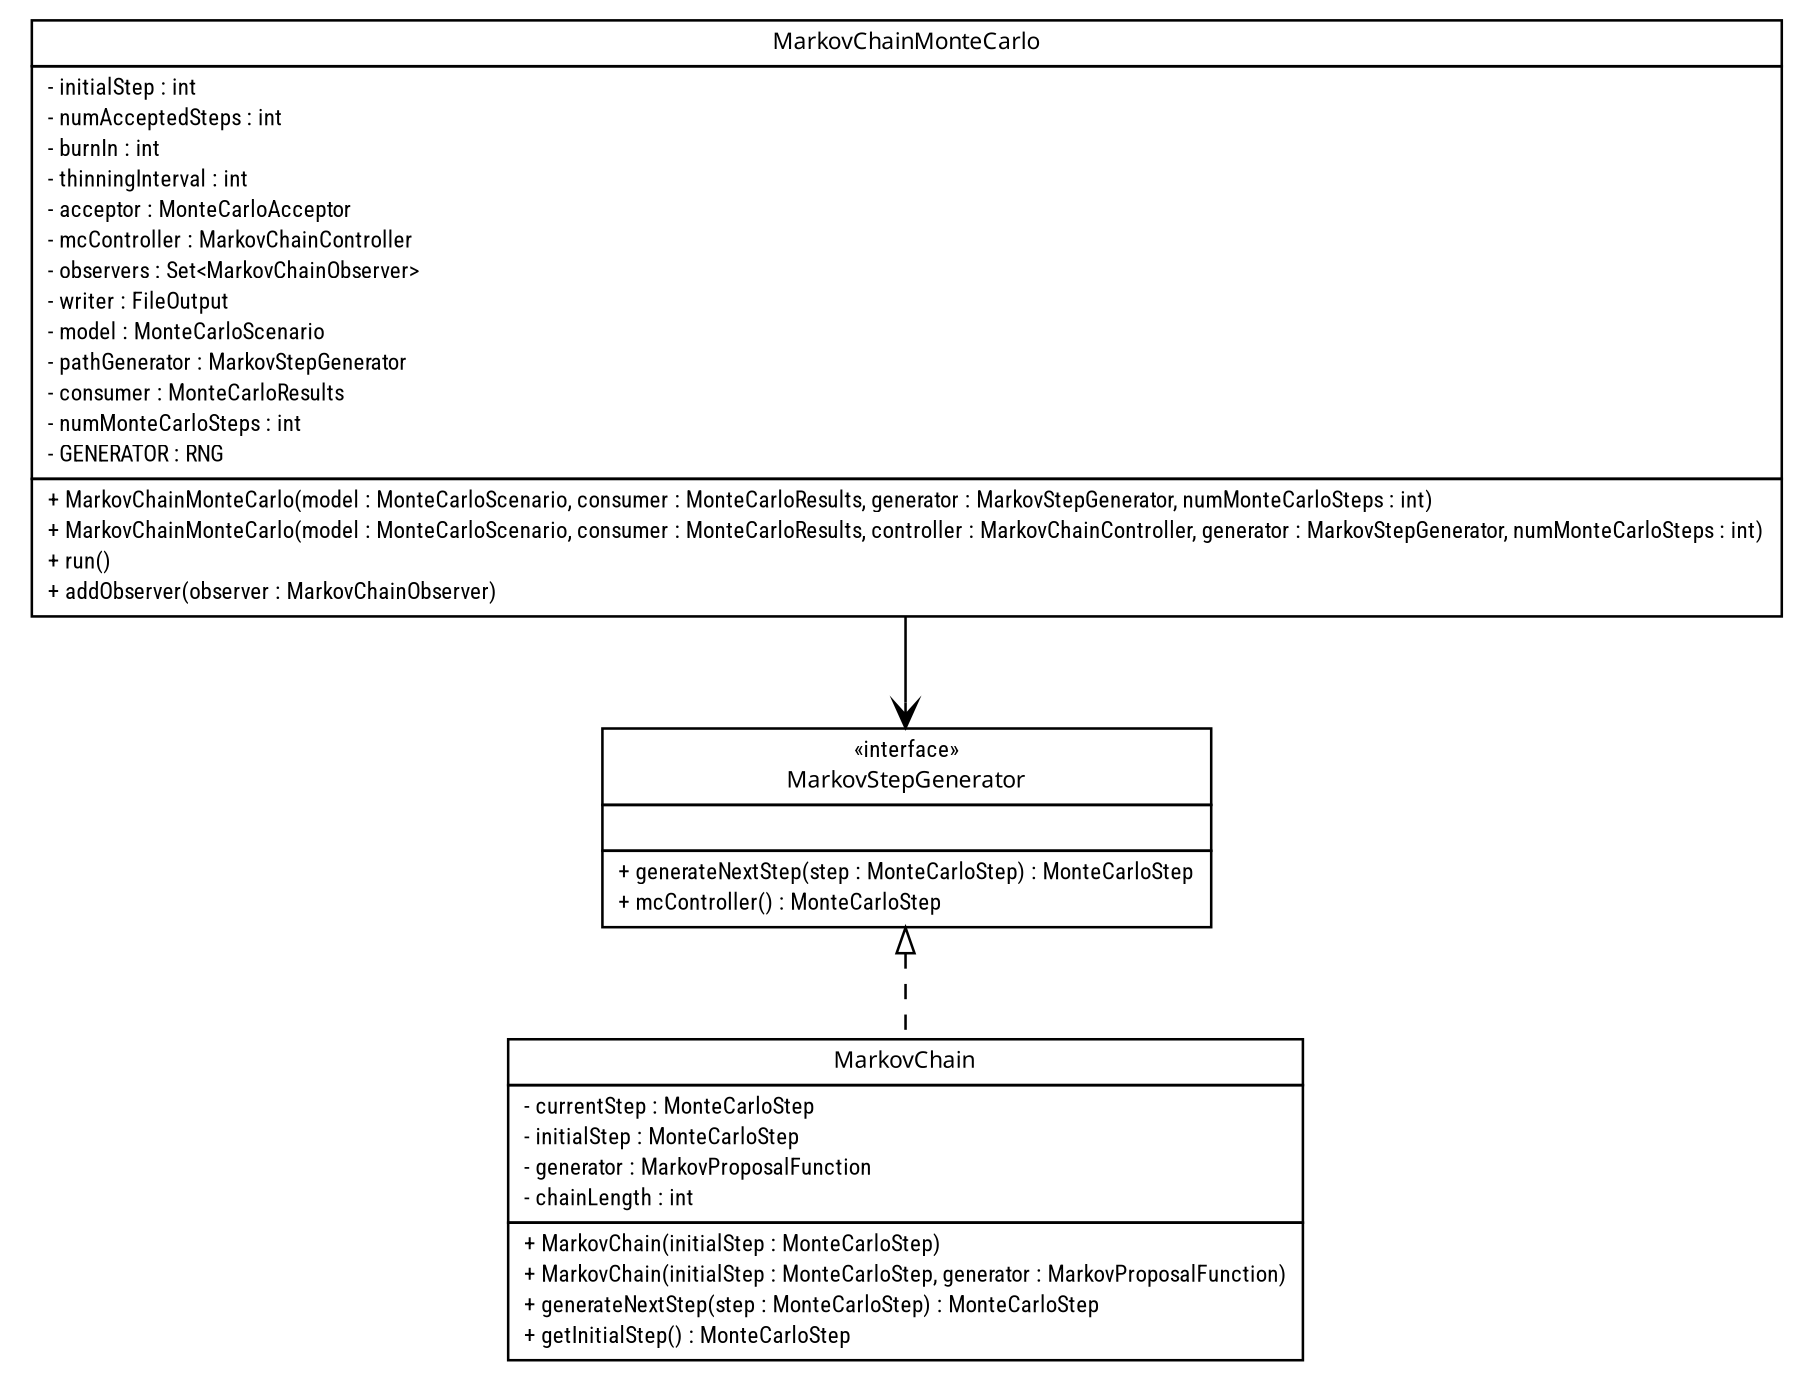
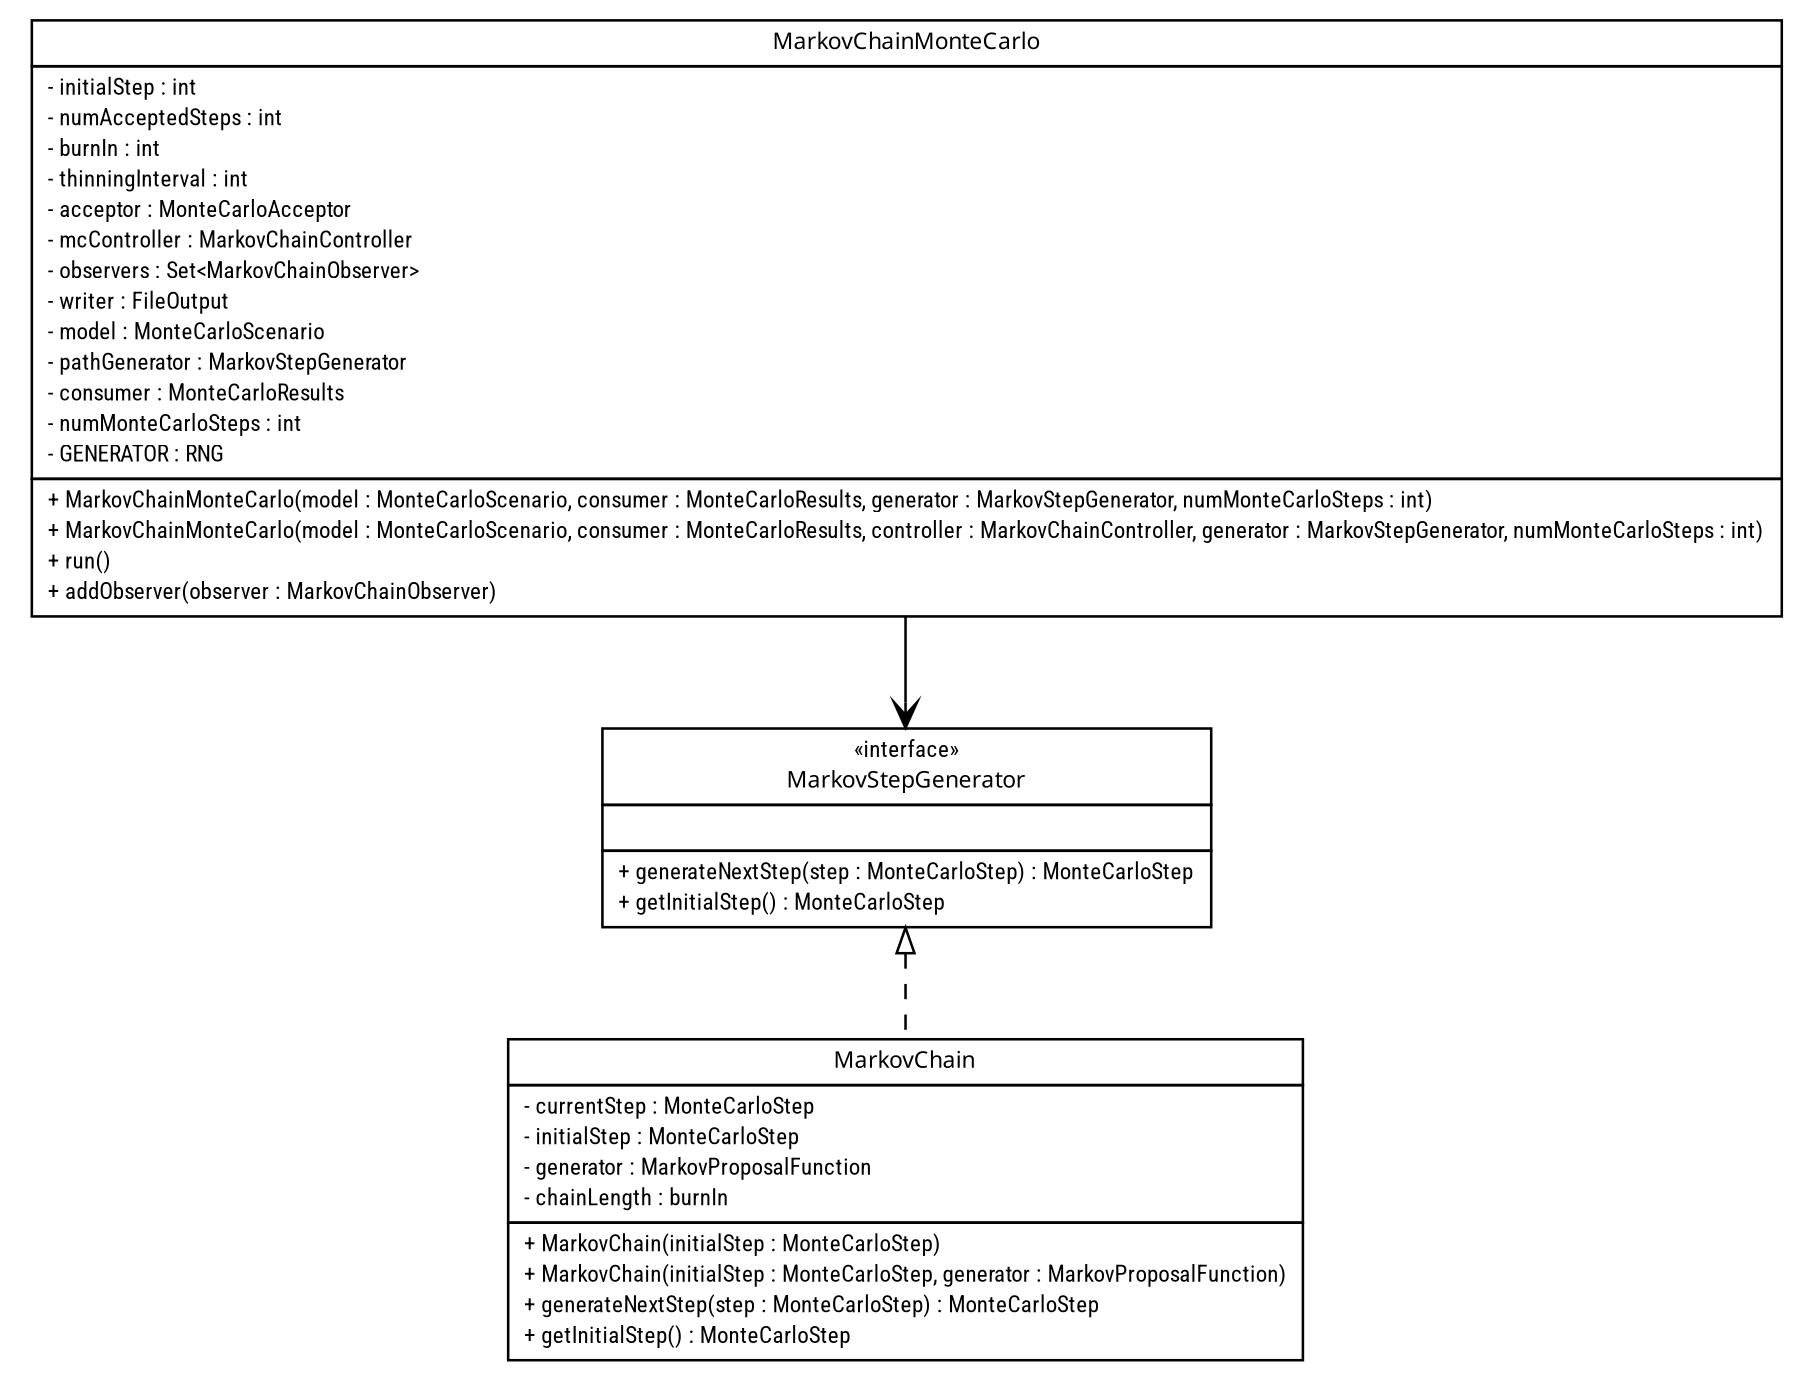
node "MarkovStepGenerator": text "+ mcController() : MonteCarloStep" -> "+ getInitialStep() : MonteCarloStep"
node "MarkovChain": text "- chainLength : int" -> "- chainLength : burnIn"
